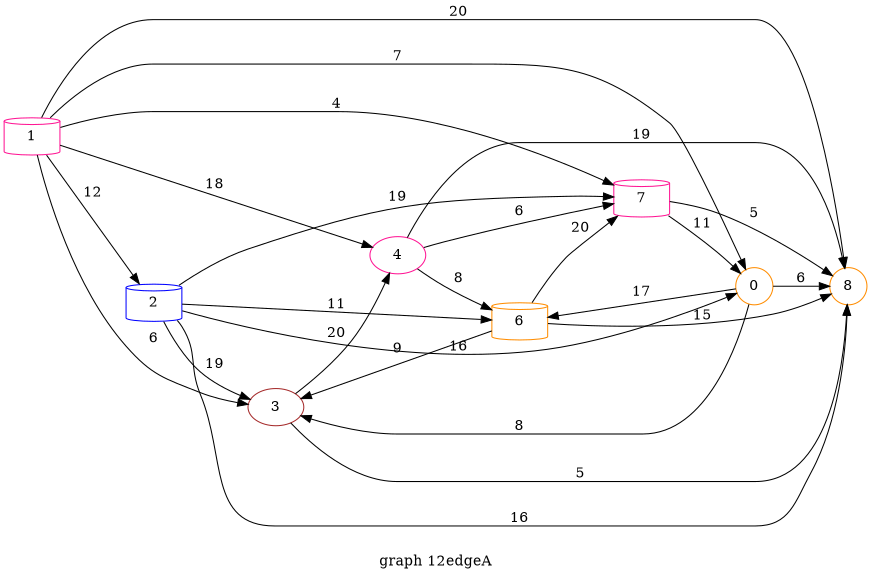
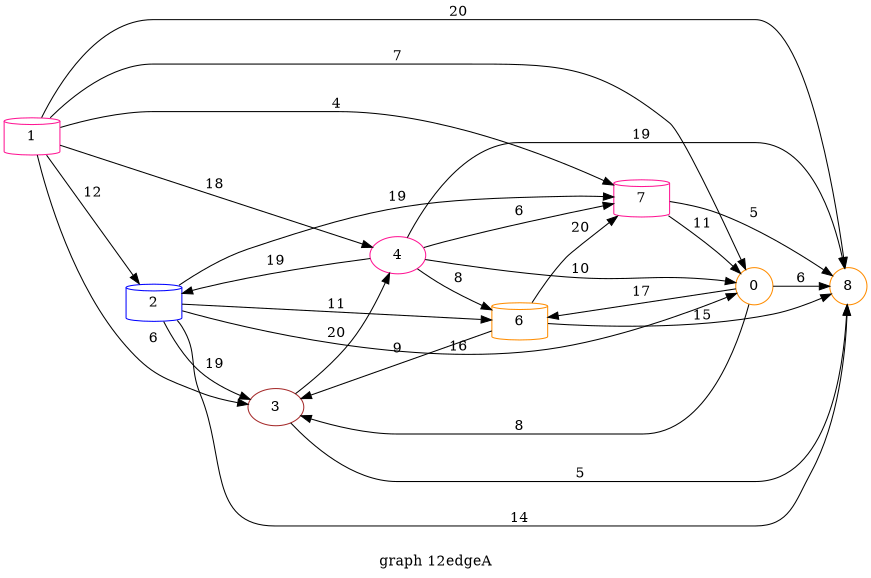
edge "4" -> "2": added, label "19"
edge "4" -> "0": added, label "10"
edge "2" -> "8": label " 16 " -> " 14 "
